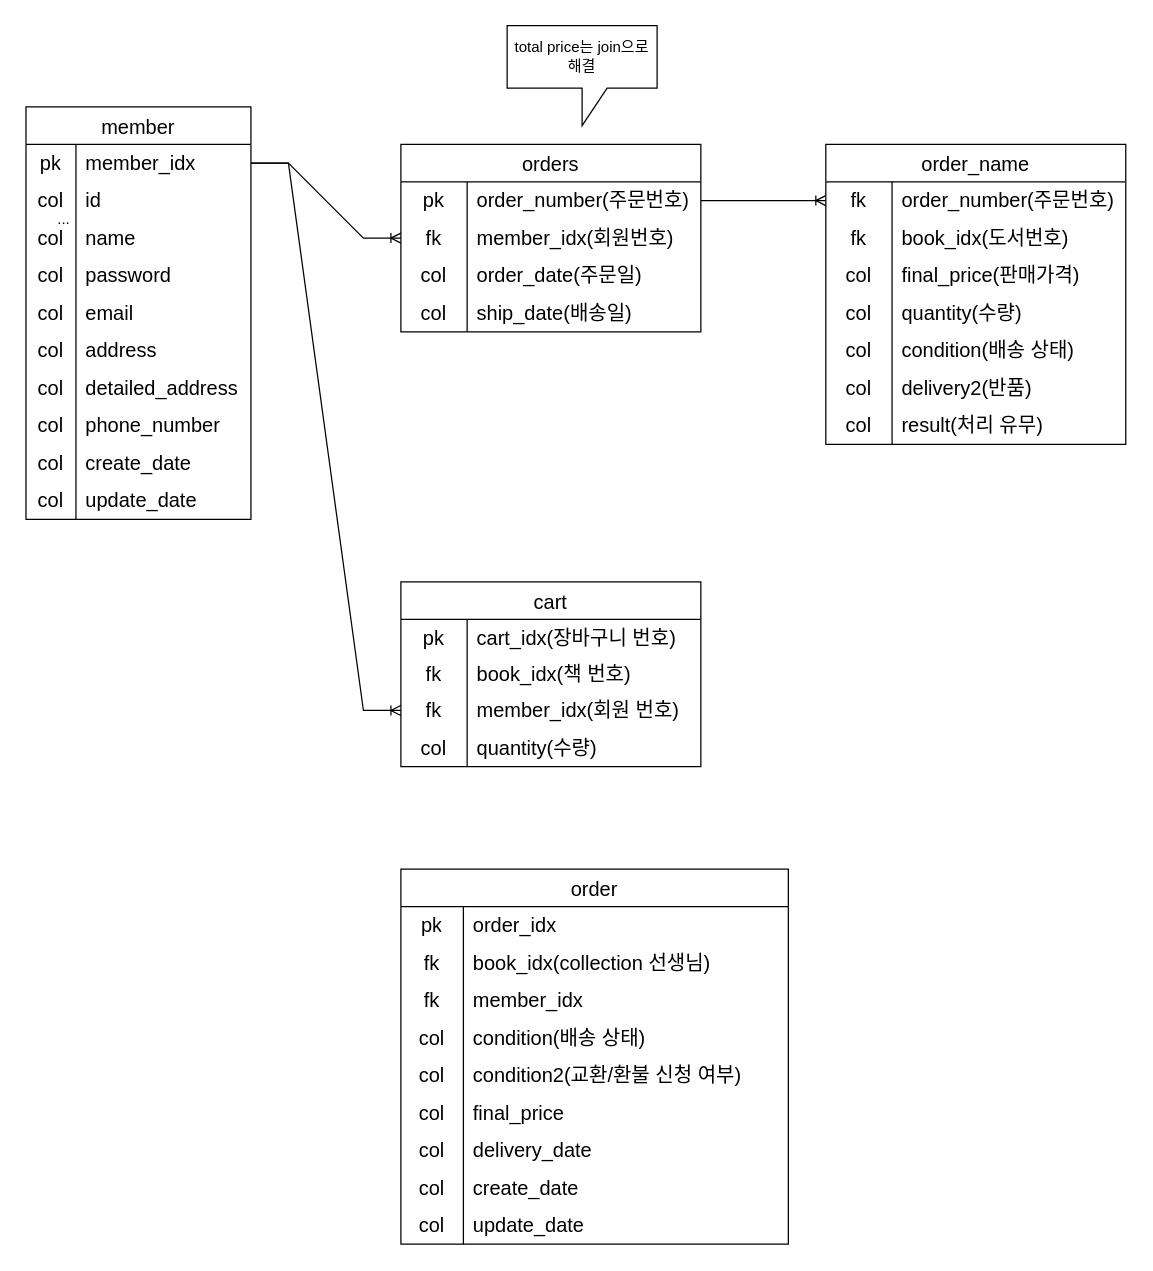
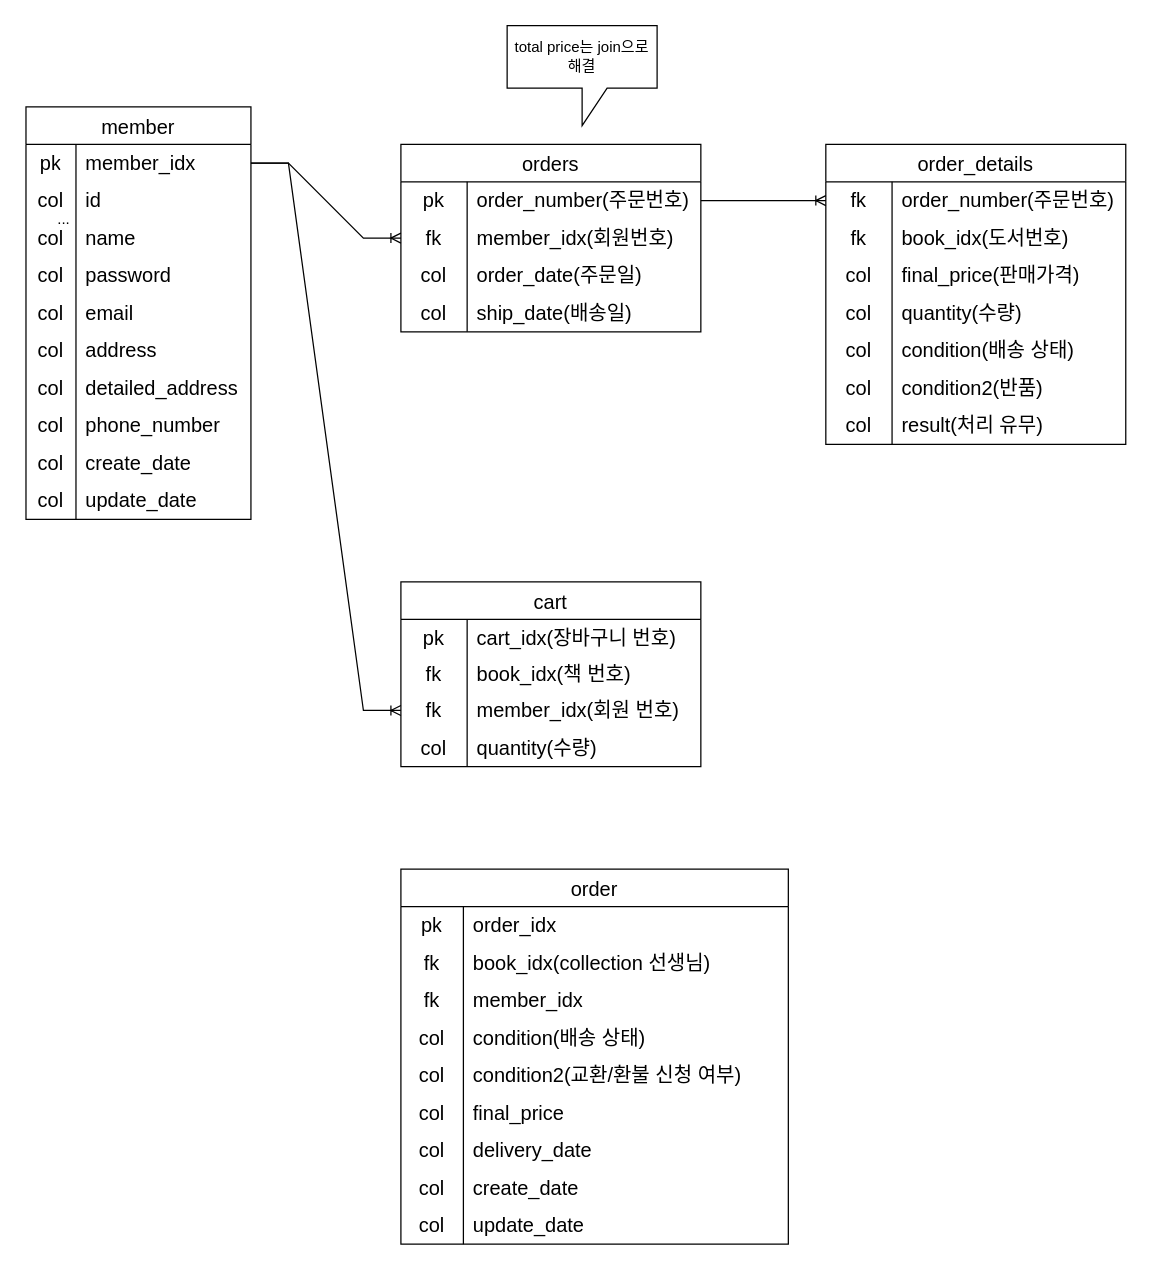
node "order_name": label "order_name" -> "order_details"
node "delivery2(반품)": label "delivery2(반품)" -> "condition2(반품)"
